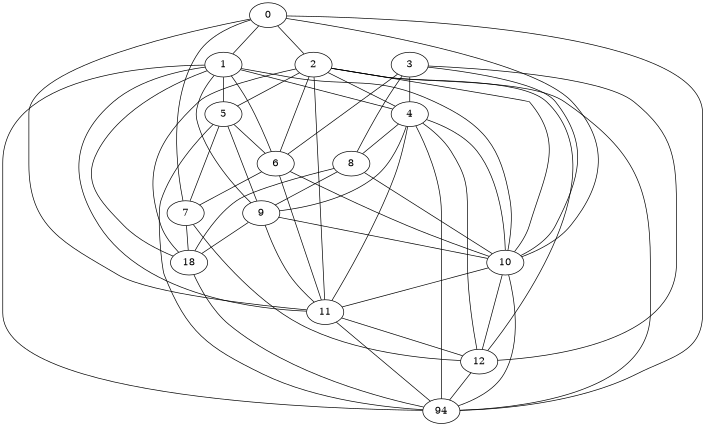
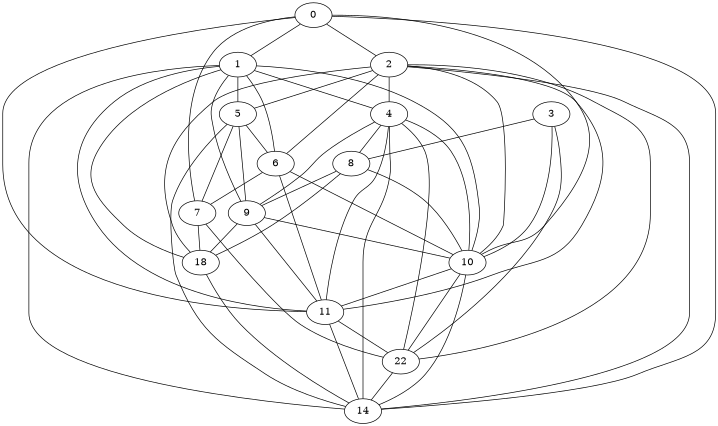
edge "3" -- "4": removed
edge "3" -- "6": removed
node "12": label "12" -> "22"
node "94": label "94" -> "14"
